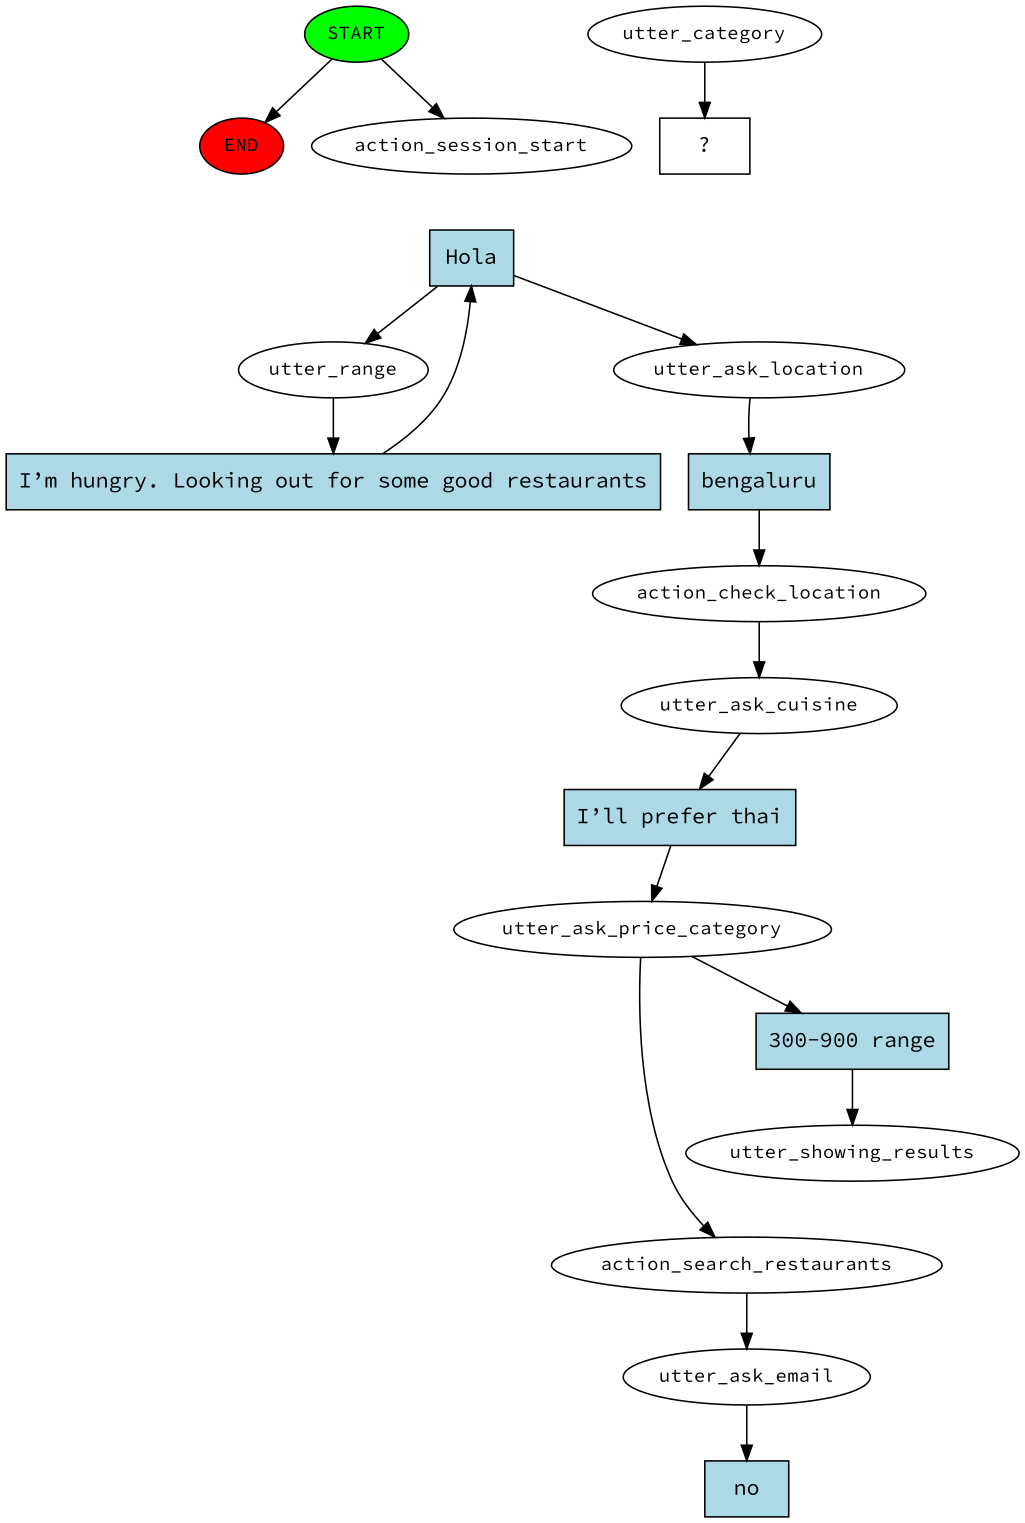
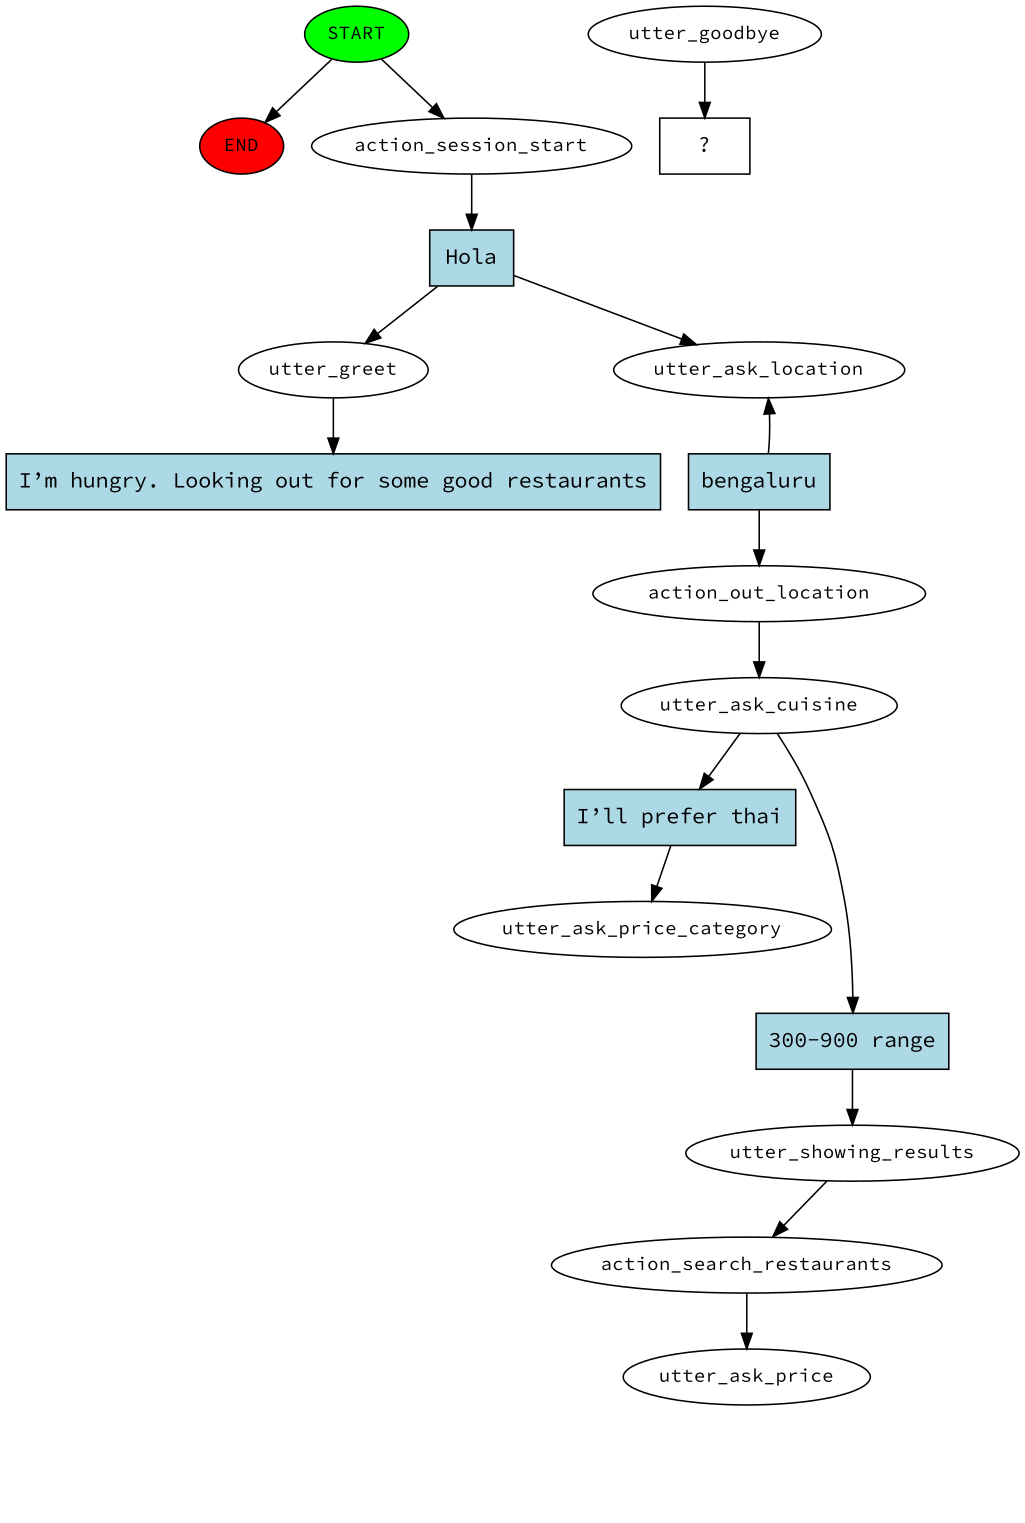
node "utter_category": label "utter_category" -> "utter_goodbye"
node "utter_range": label "utter_range" -> "utter_greet"
edge "I’m hungry. Looking out for some good restaurants" -> "Hola": now "action_session_start" -> "Hola"
edge "utter_ask_location" -> "bengaluru": reversed
node "action_check_location": label "action_check_location" -> "action_out_location"
edge "utter_ask_price_category" -> "300-900 range": now "utter_ask_cuisine" -> "300-900 range"
edge "utter_ask_price_category" -> "action_search_restaurants": now "utter_showing_results" -> "action_search_restaurants"
node "utter_ask_email": label "utter_ask_email" -> "utter_ask_price"
node "no": removed
